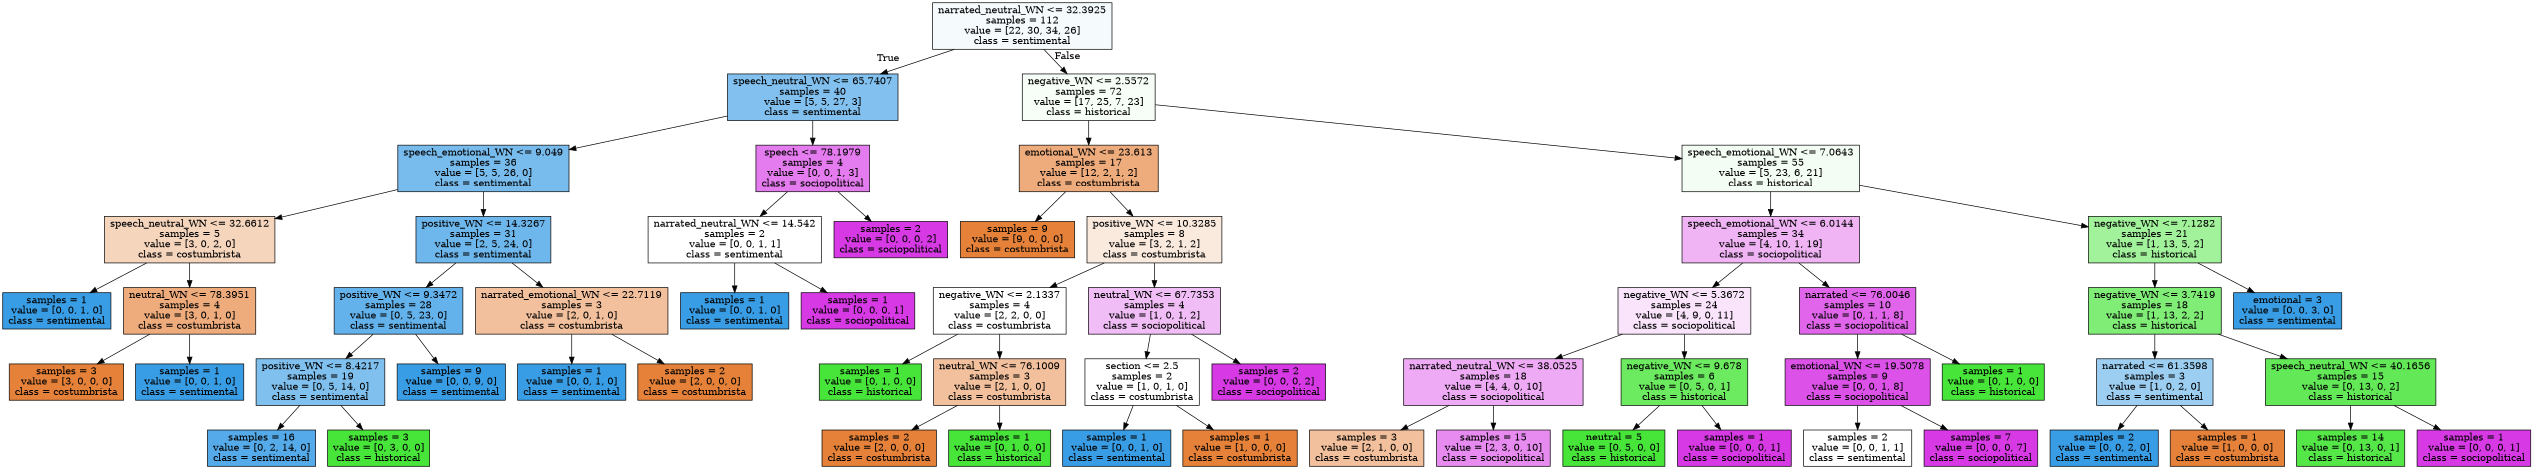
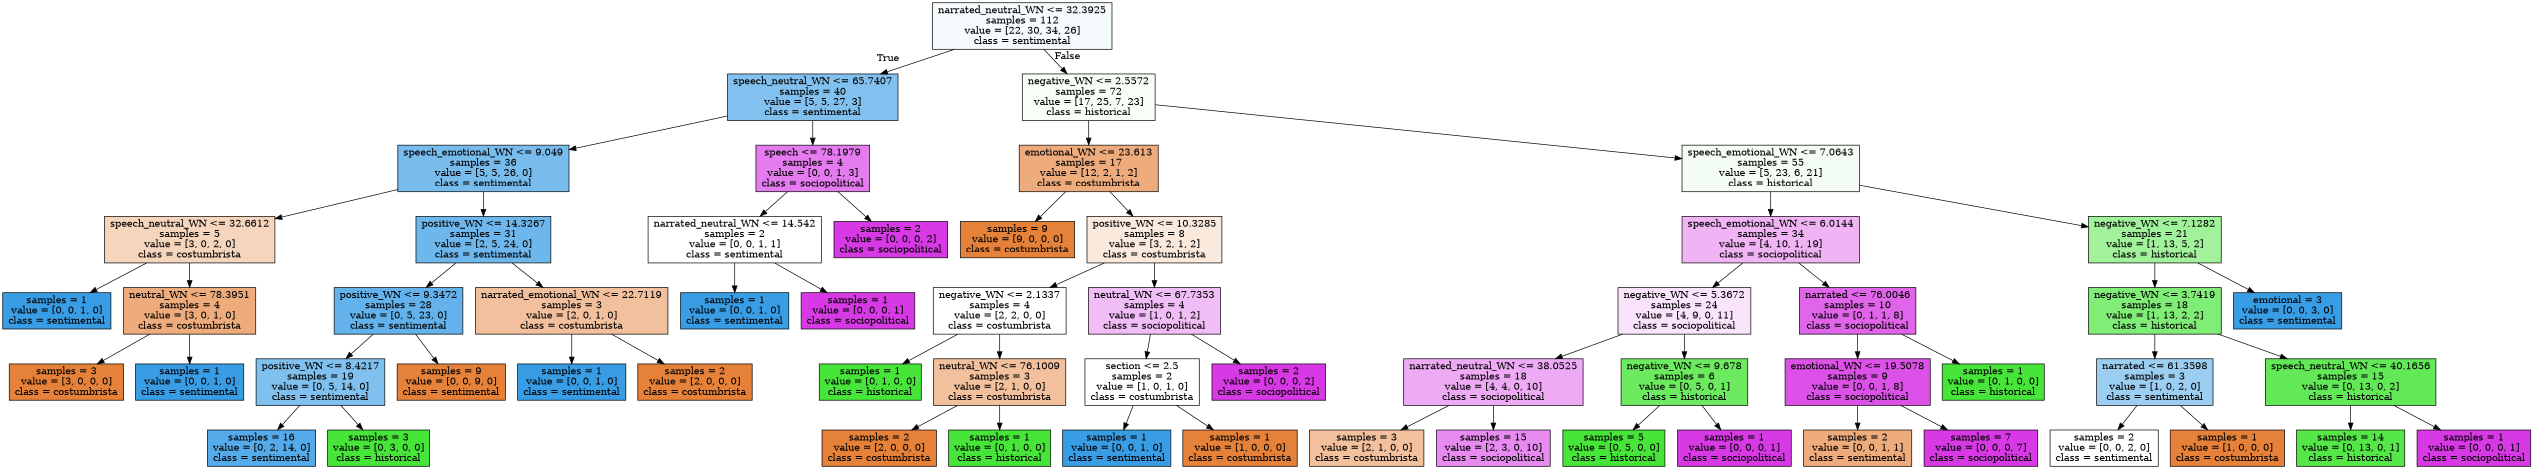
node "samples = 9 value = [0, 0, 9, 0] class = sentimental": fillcolor #399de5ff -> #e58139ff
node "neutral = 5 value = [0, 5, 0, 0] class = historical": label "neutral = 5 value = [0, 5, 0, 0] class = historical" -> "samples = 5 value = [0, 5, 0, 0] class = historical"
node "samples = 2 value = [0, 0, 1, 1] class = sentimental": fillcolor #399de500 -> #e58139aa
node "samples = 2 value = [0, 0, 2, 0] class = sentimental": fillcolor #399de5ff -> #e5813900
